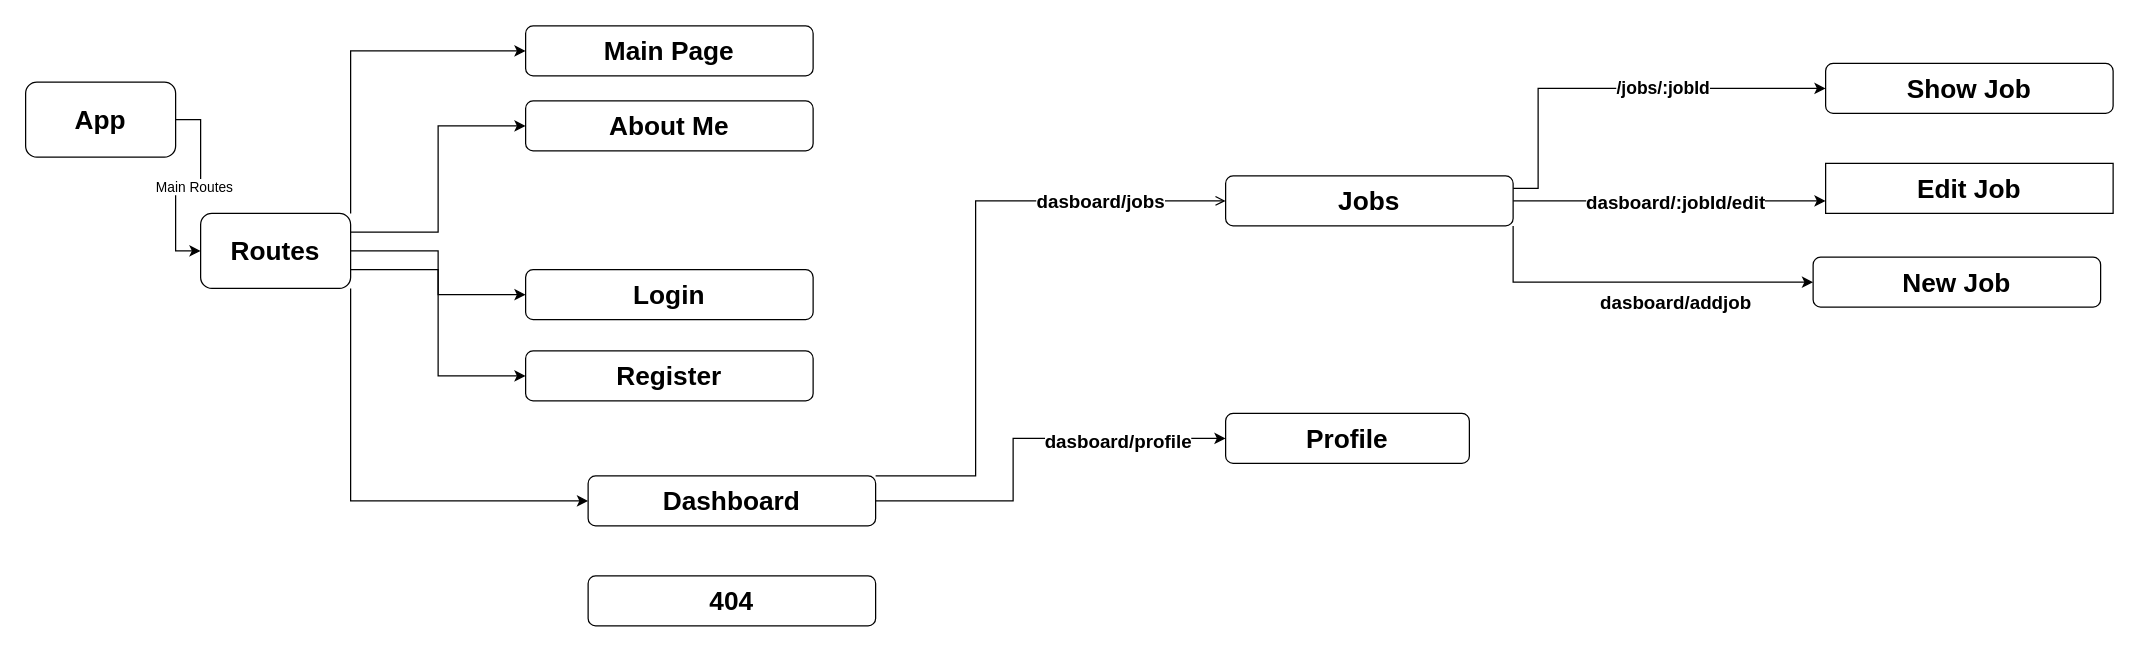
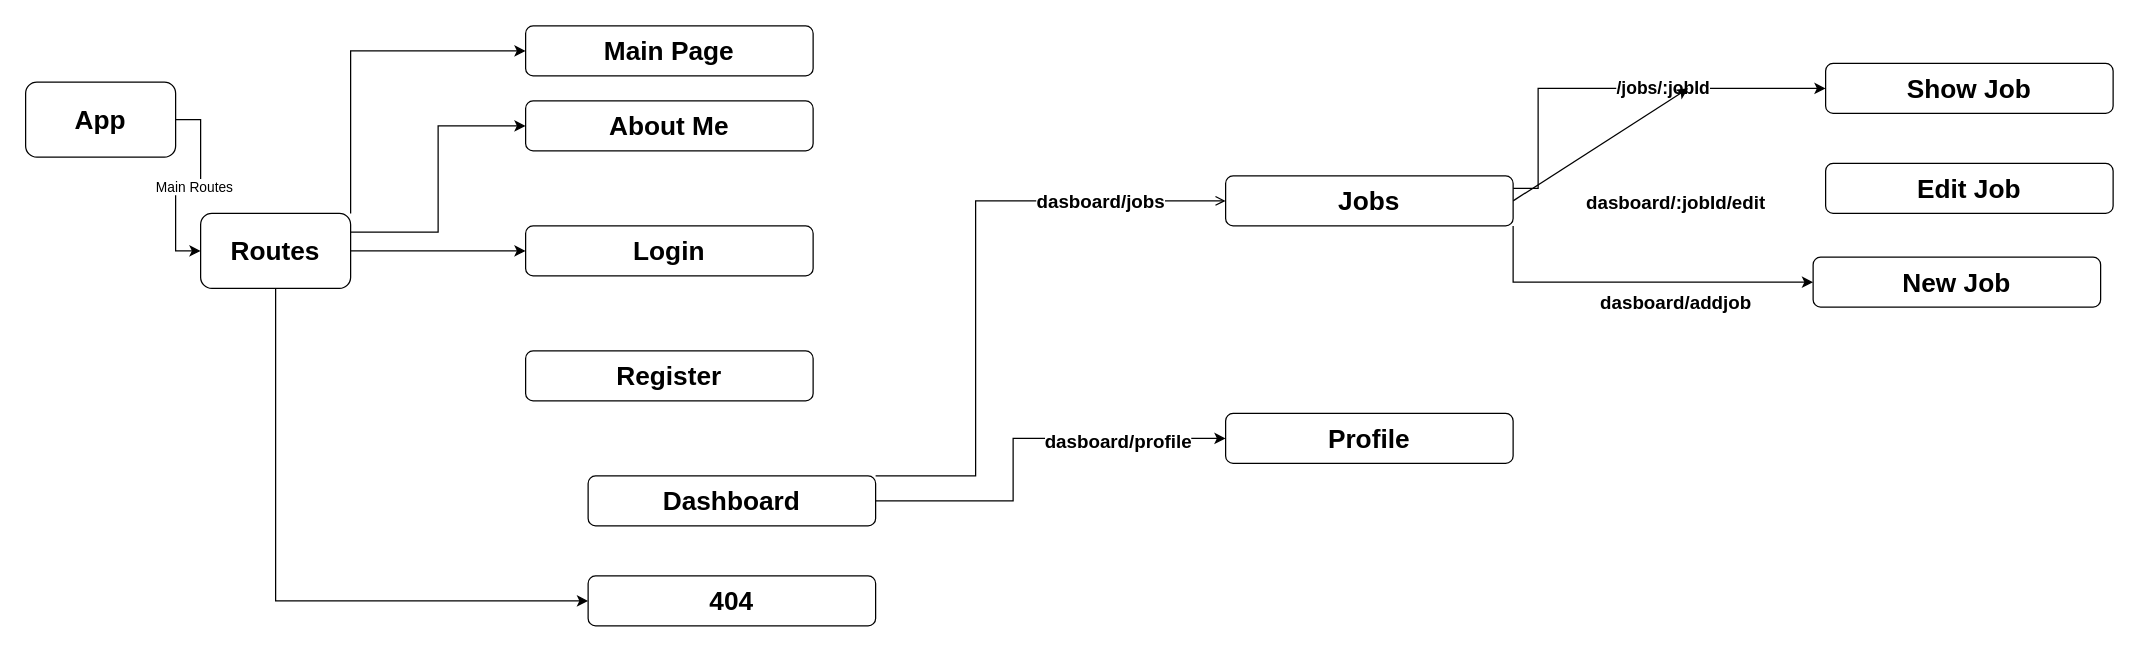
node "Edit Job": shape rectangle -> rounded rectangle
edge "Jobs" -> "Edit Job": now "Jobs" -> "dasboard/addjob"
node "Login": moved (669, 294) -> (669, 251)
edge "Routes" -> "Register": removed
node "Profile": size 244x50 -> 288x50
edge "Routes" -> "Dashboard": removed
edge "Routes" -> "404": added
